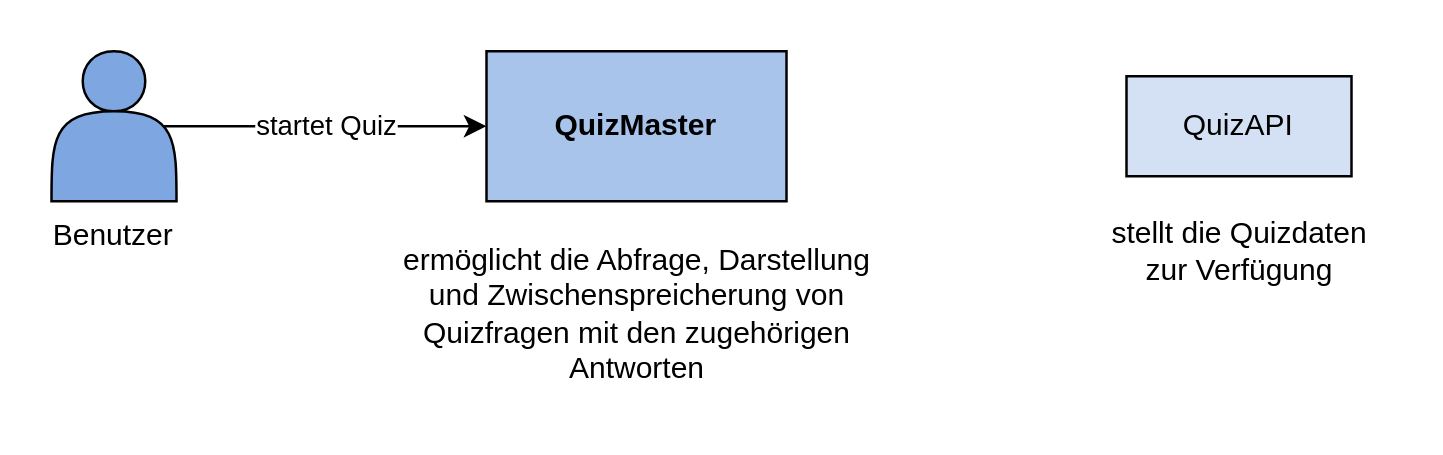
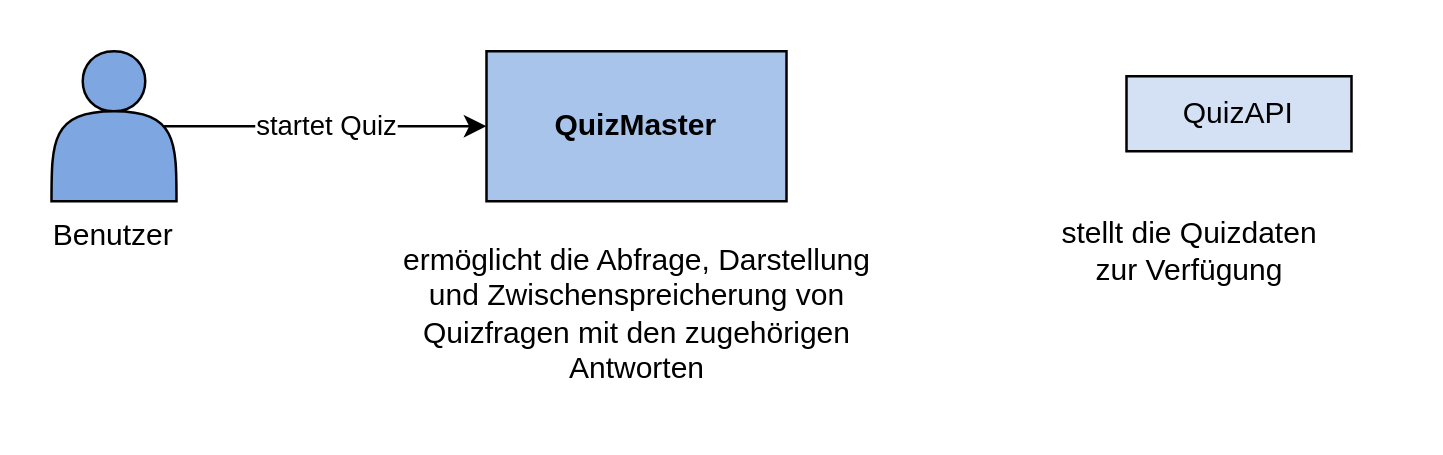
node "QuizAPI": size 225x100 -> 225x75
node "stellt die Quizdaten zur Verfügung": moved (1239, 251) -> (1189, 251)
